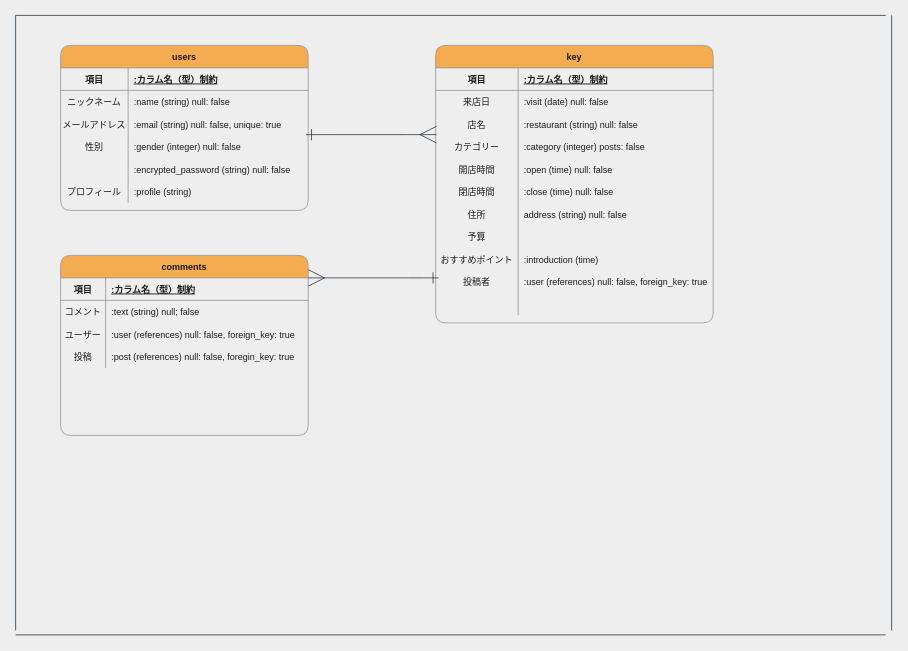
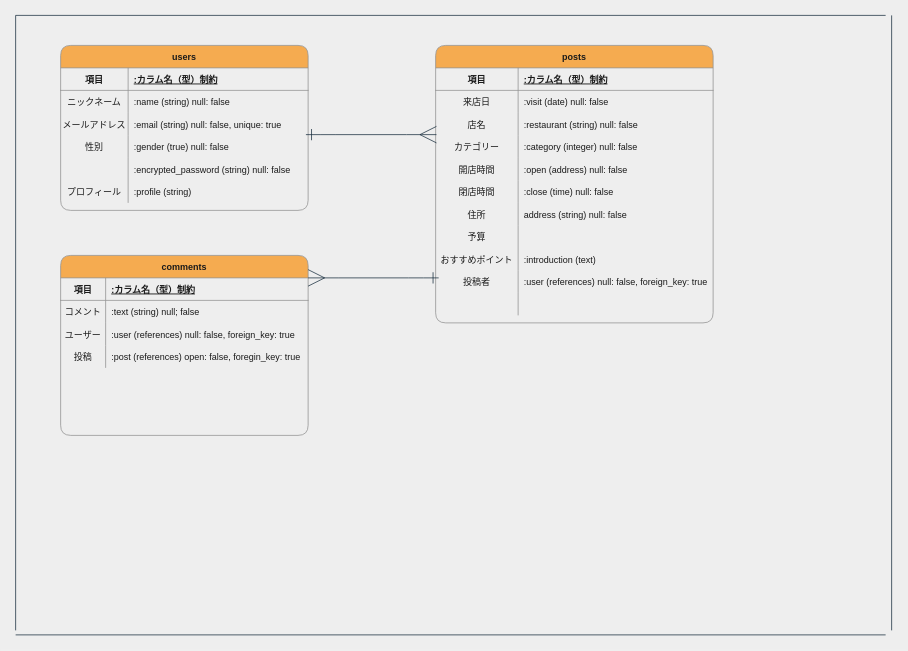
node "key": label "key" -> "posts"
node ":gender (integer) null: false": label ":gender (integer) null: false" -> ":gender (true) null: false"
node ":category (integer) posts: false": label ":category (integer) posts: false" -> ":category (integer) null: false"
node ":open (time) null: false": label ":open (time) null: false" -> ":open (address) null: false"
node ":introduction (time)": label ":introduction (time)" -> ":introduction (text)"
node ":post (references) null: false, foregin_key: true": label ":post (references) null: false, foregin_key: true" -> ":post (references) open: false, foregin_key: true"
